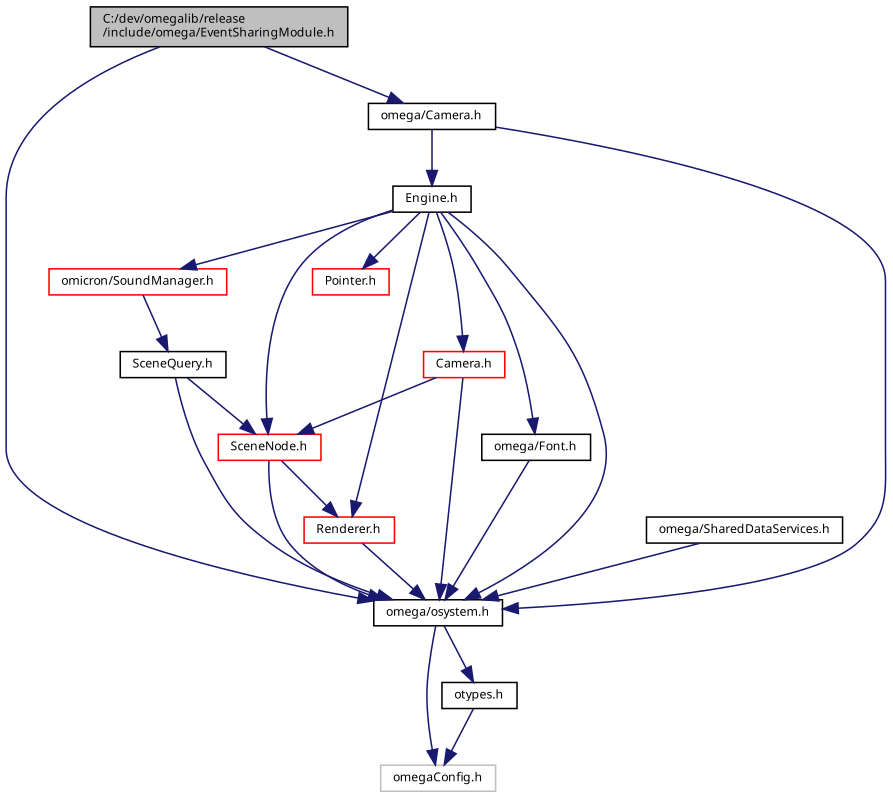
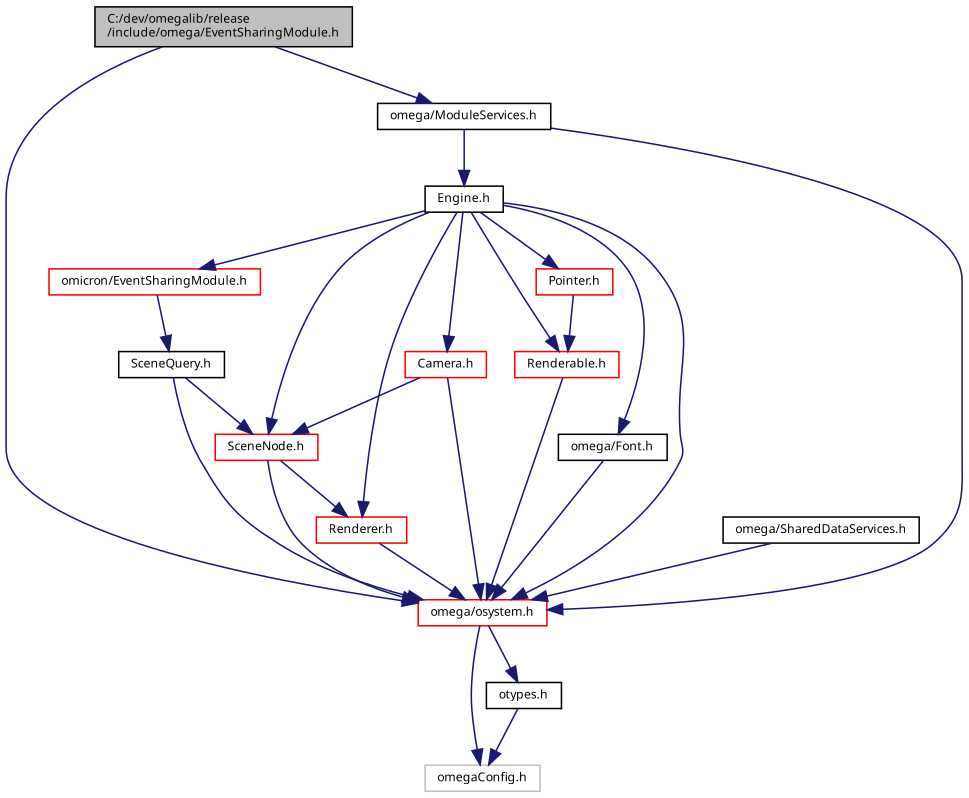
node "omega/Camera.h": label "omega/Camera.h" -> "omega/ModuleServices.h"
node "omicron/SoundManager.h": label "omicron/SoundManager.h" -> "omicron/EventSharingModule.h"
node "Renderable.h": added
node "omega/osystem.h": color black -> red
